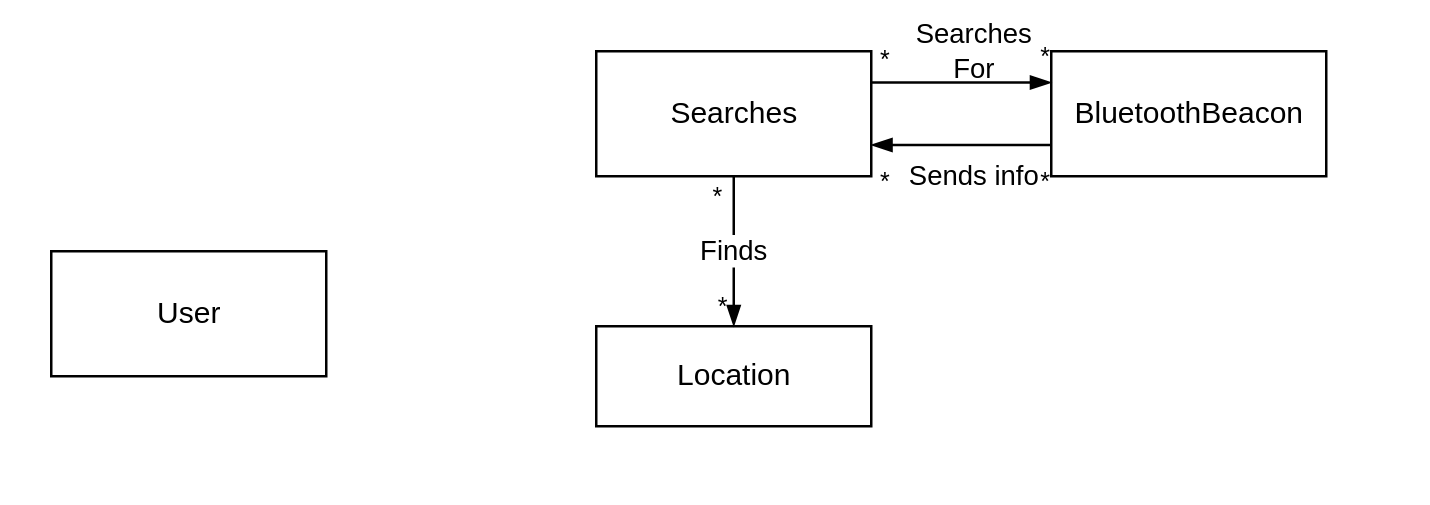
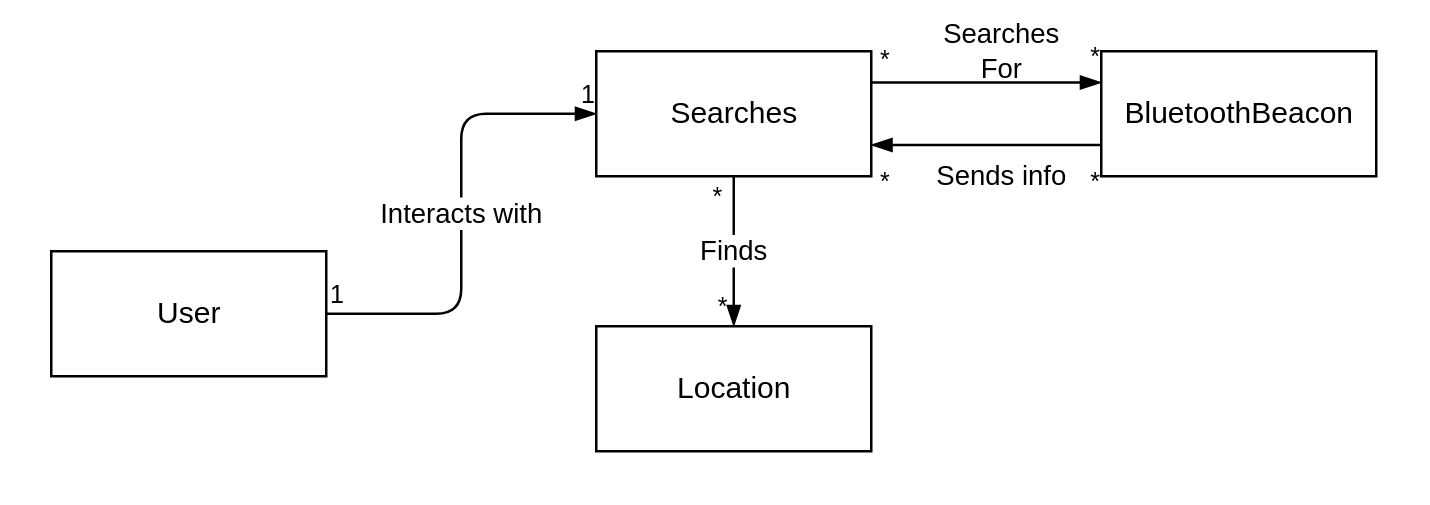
node "BluetoothBeacon": moved (1189, 114) -> (1239, 114)
edge "User" -> "Searches": added, labels "1", "Interacts with", "1"
node "Location": size 275x100 -> 275x125
